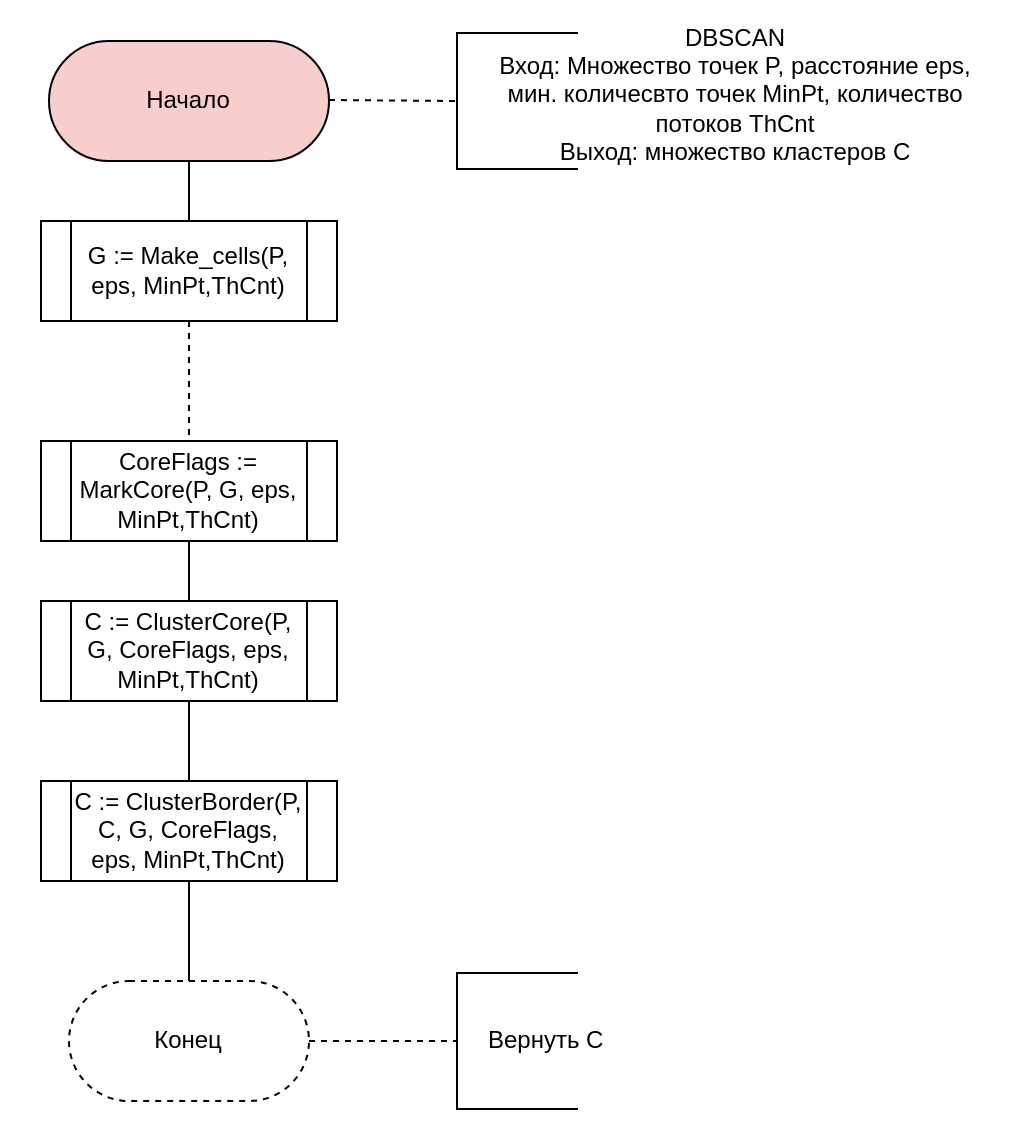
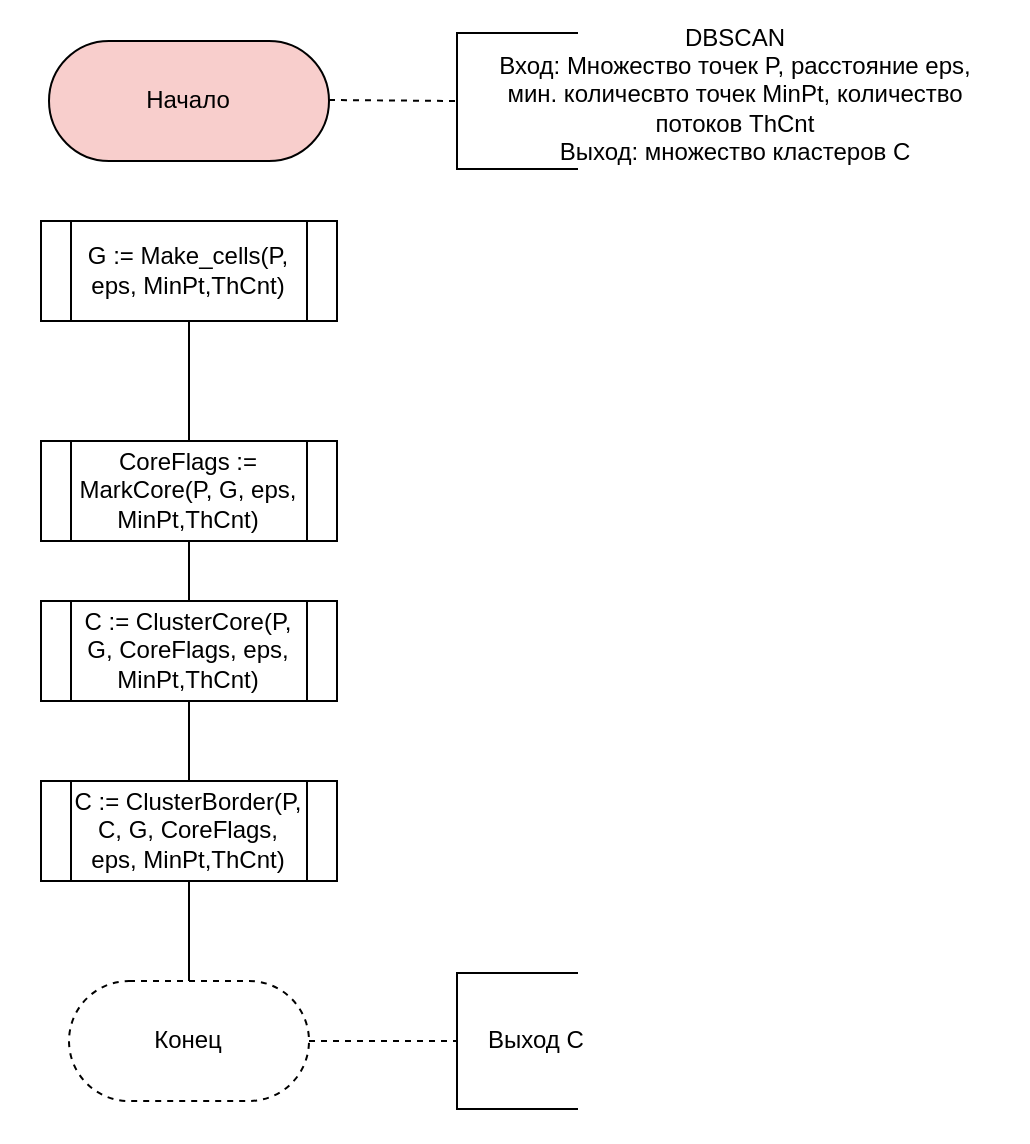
edge "Начало" -- "G := Make_cells(P, eps, MinPt,ThCnt)": removed
edge "G := Make_cells(P, eps, MinPt,ThCnt)" -- "CoreFlags := MarkCore(P, G, eps, MinPt,ThCnt)": style dashed -> solid
node "Вернуть C": label "Вернуть C" -> "Выход C"
